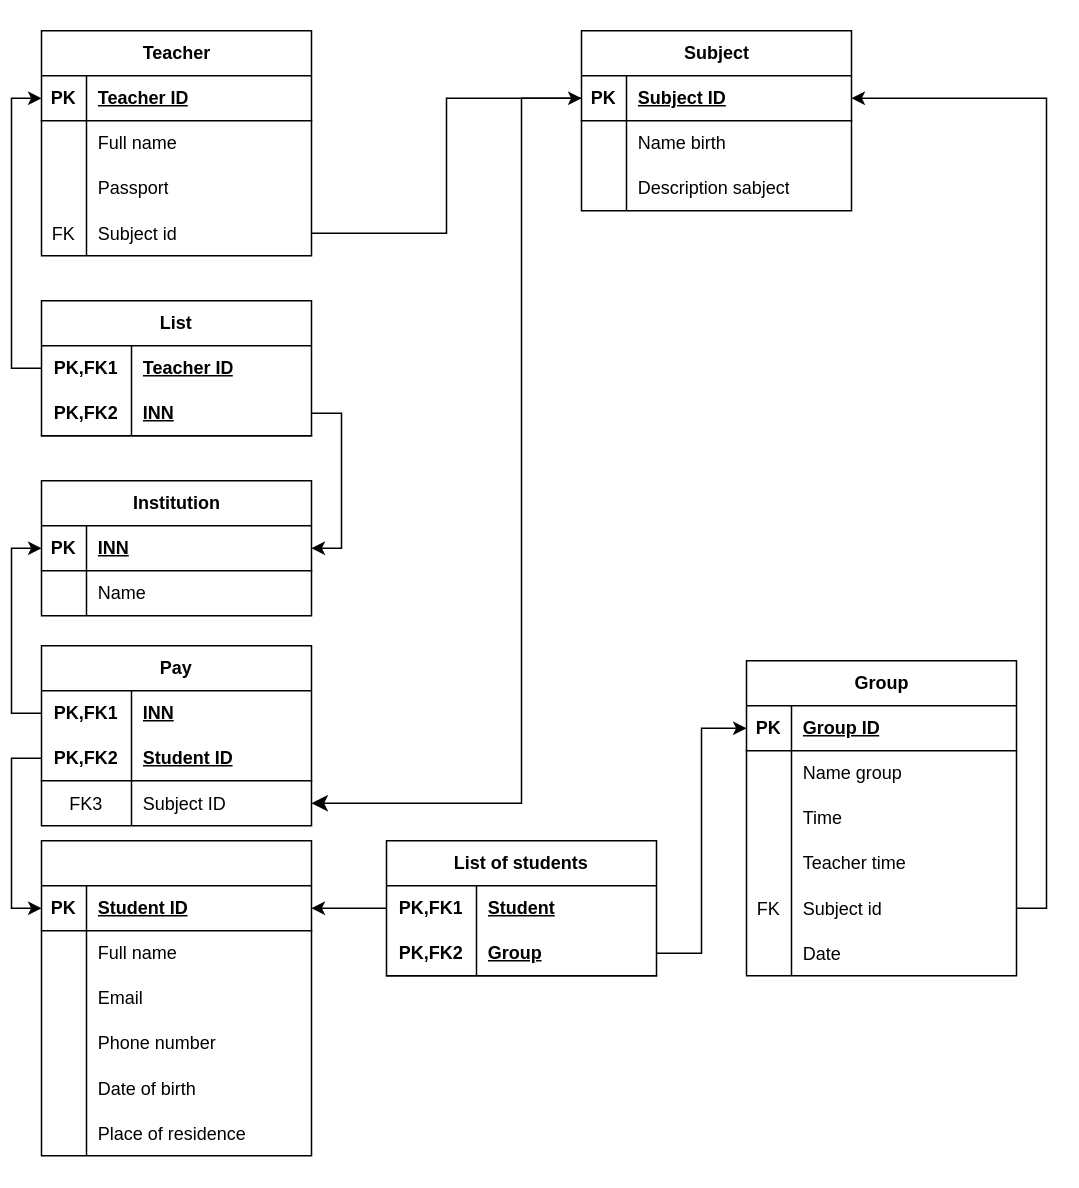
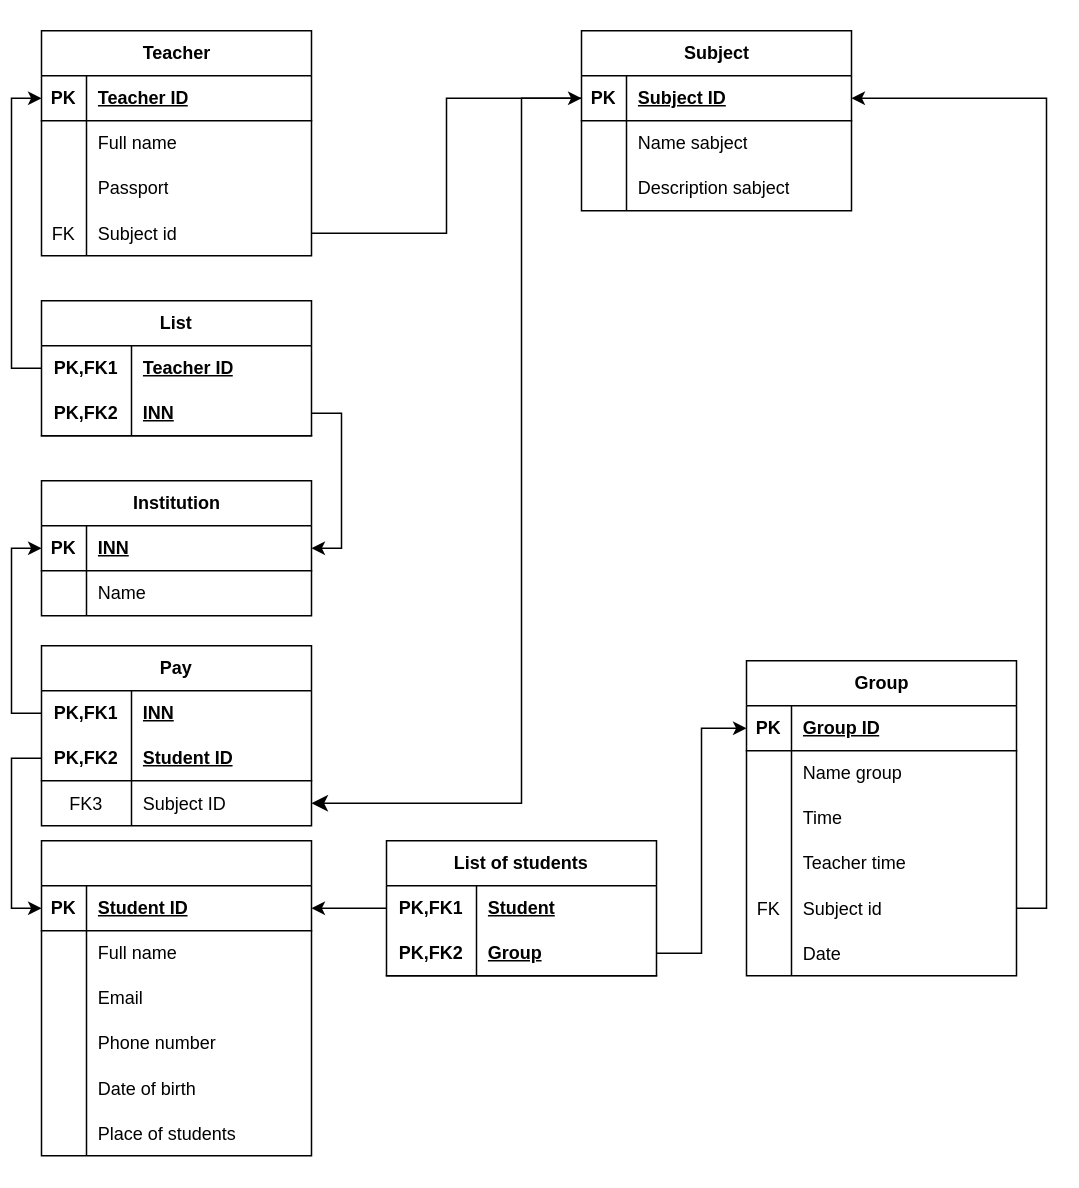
node "Name birth": label "Name birth" -> "Name sabject"
node "Place of residence": label "Place of residence" -> "Place of students"
